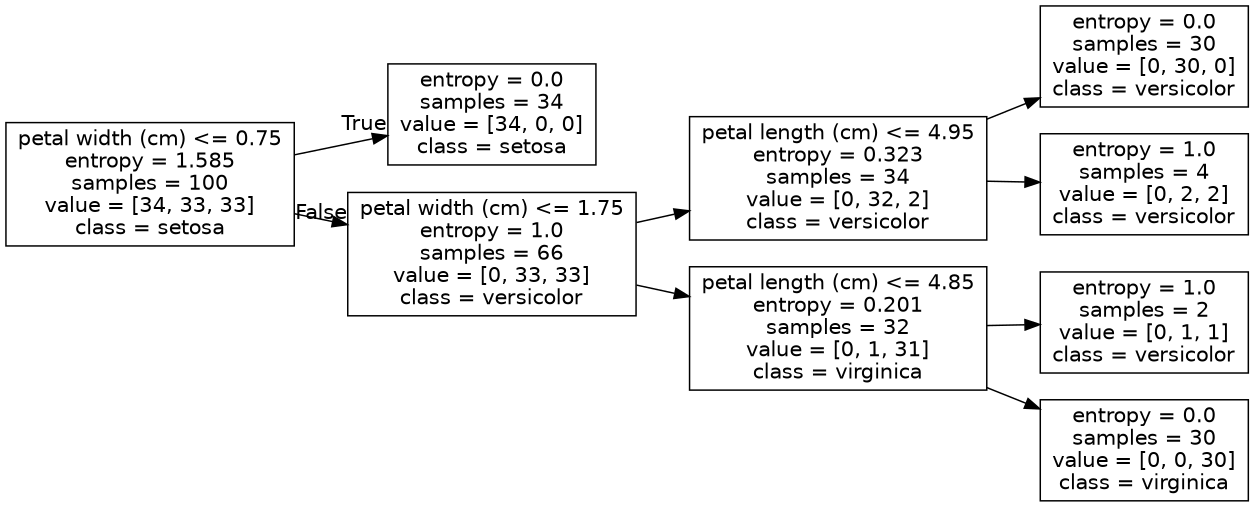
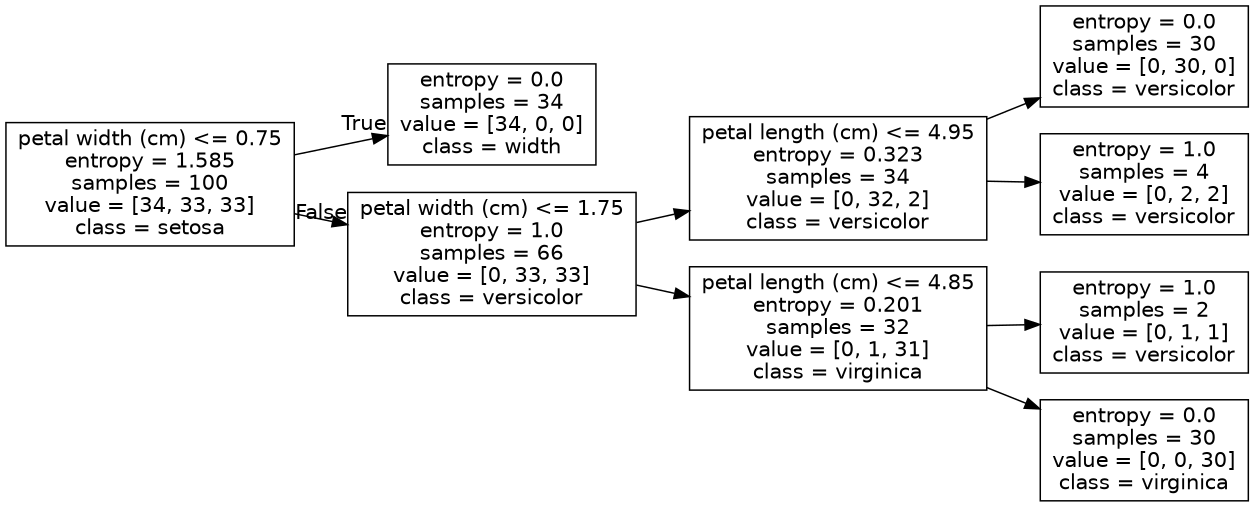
node "entropy = 0.0 samples = 34 value = [34, 0, 0] class = setosa": label "entropy = 0.0 samples = 34 value = [34, 0, 0] class = setosa" -> "entropy = 0.0 samples = 34 value = [34, 0, 0] class = width"
